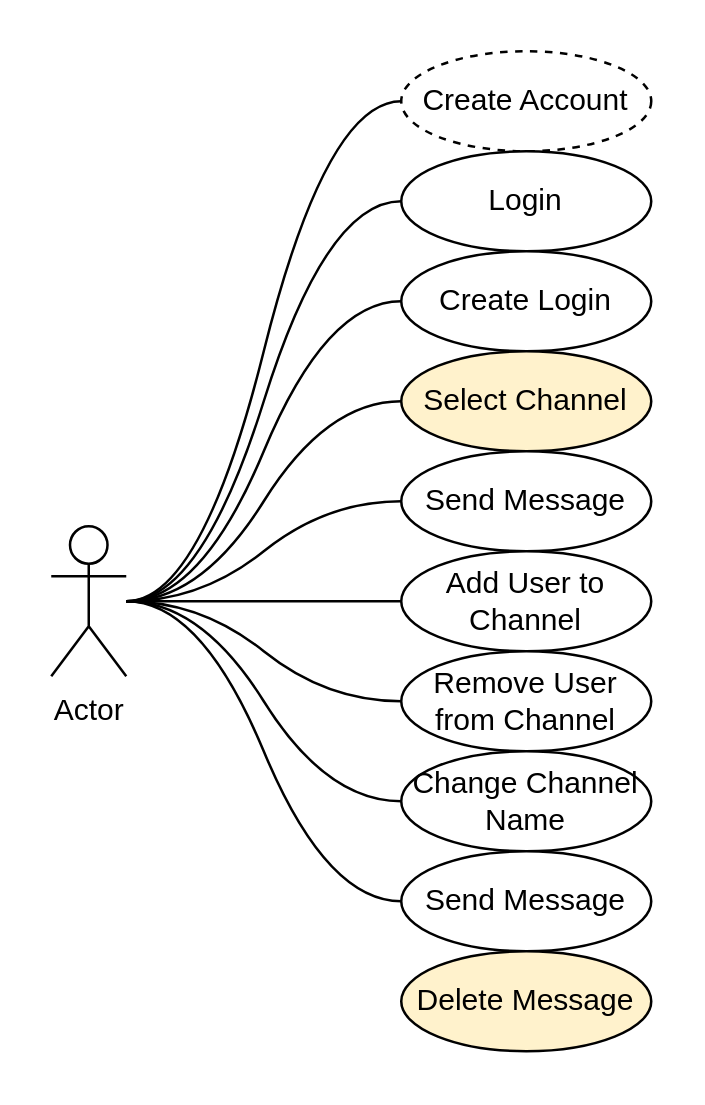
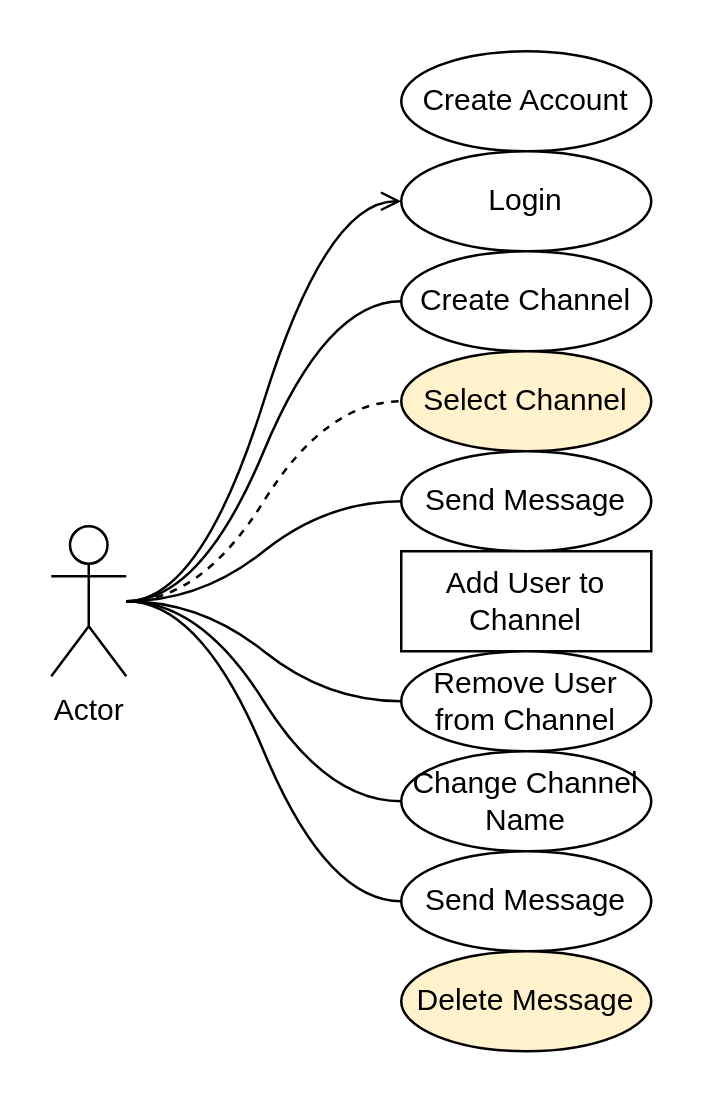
node "Create Account": style dashed -> solid
edge "Login" -- "Actor": arrowhead none -> open
node "Create Login": label "Create Login" -> "Create Channel"
edge "Create Account" -- "Actor": removed
edge "Select Channel" -- "Actor": style solid -> dashed
edge "Actor" -- "Add User to Channel": removed
node "Add User to Channel": shape ellipse -> rectangle
